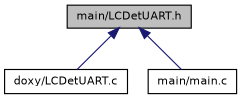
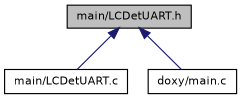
node "doxy/LCDetUART.c": label "doxy/LCDetUART.c" -> "main/LCDetUART.c"
node "main/main.c": label "main/main.c" -> "doxy/main.c"
